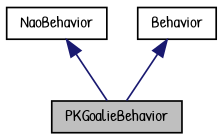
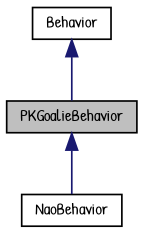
edge "PKGoalieBehavior" -> "NaoBehavior": reversed
